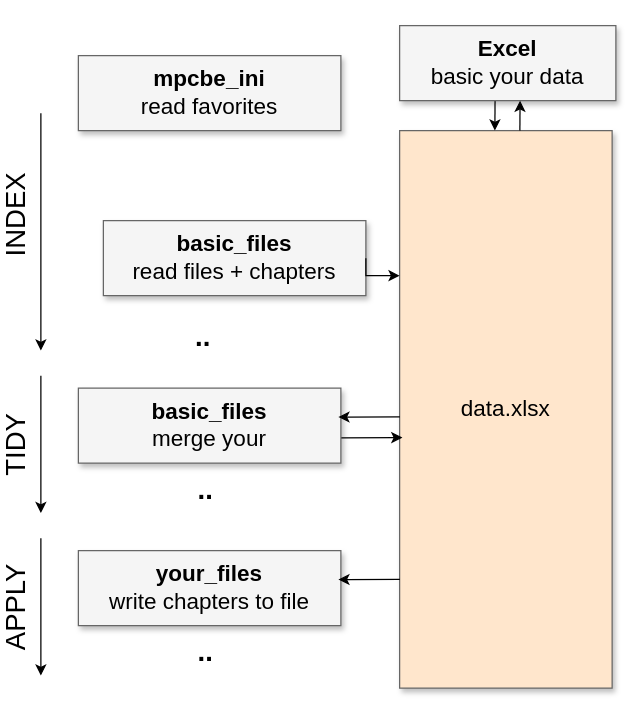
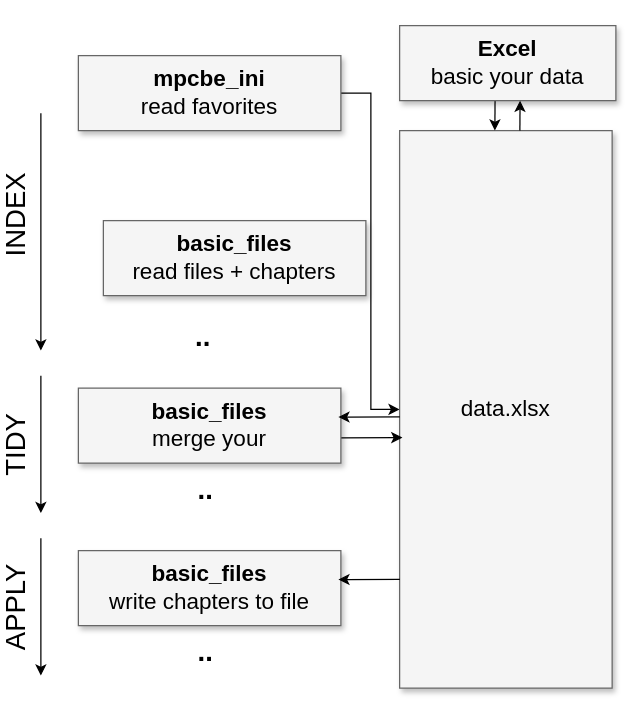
edge "mpcbe_ini read favorites" -> "data.xlsx": added
edge "basic_files read files + chapters" -> "data.xlsx": removed
node "data.xlsx": fillcolor #ffe6cc -> #f5f5f5
node "your_files write chapters to file": label "your_files write chapters to file" -> "basic_files write chapters to file"
